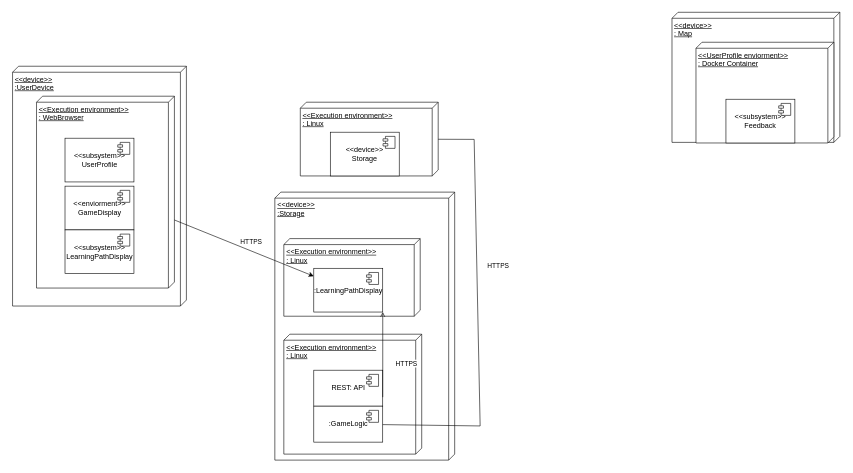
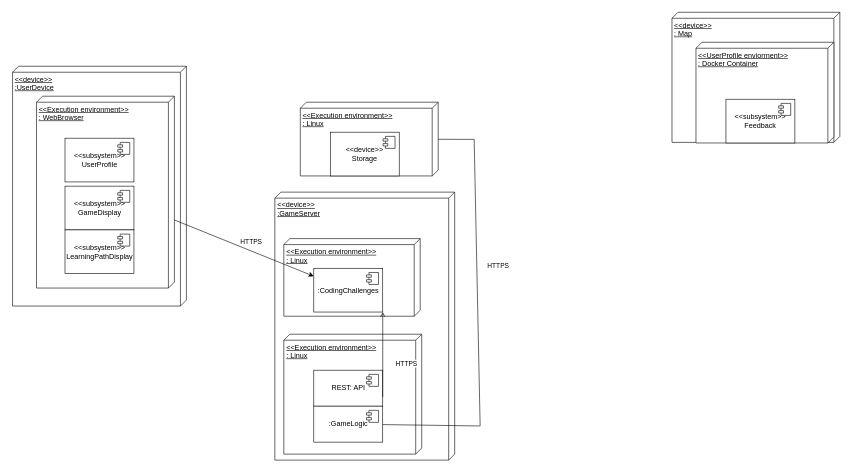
node "<<enviorment>> GameDisplay": label "<<enviorment>> GameDisplay" -> "<<subsystem>> GameDisplay"
node "<<device>> :Storage": label "<<device>> :Storage" -> "<<device>> :GameServer"
node ":LearningPathDisplay": label ":LearningPathDisplay" -> ":CodingChallenges"
